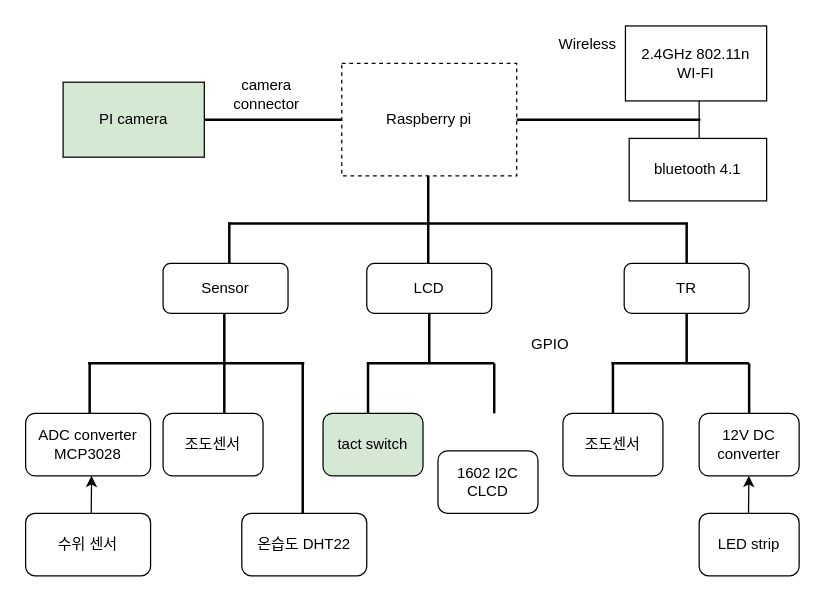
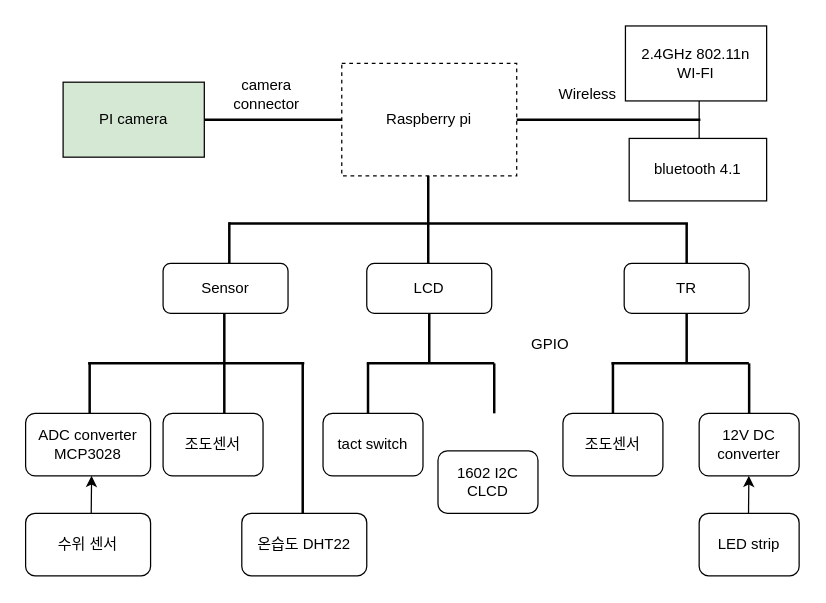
node "Wireless": moved (588, 44) -> (588, 94)
node "tact switch": fillcolor #d5e8d4 -> #ffffff
